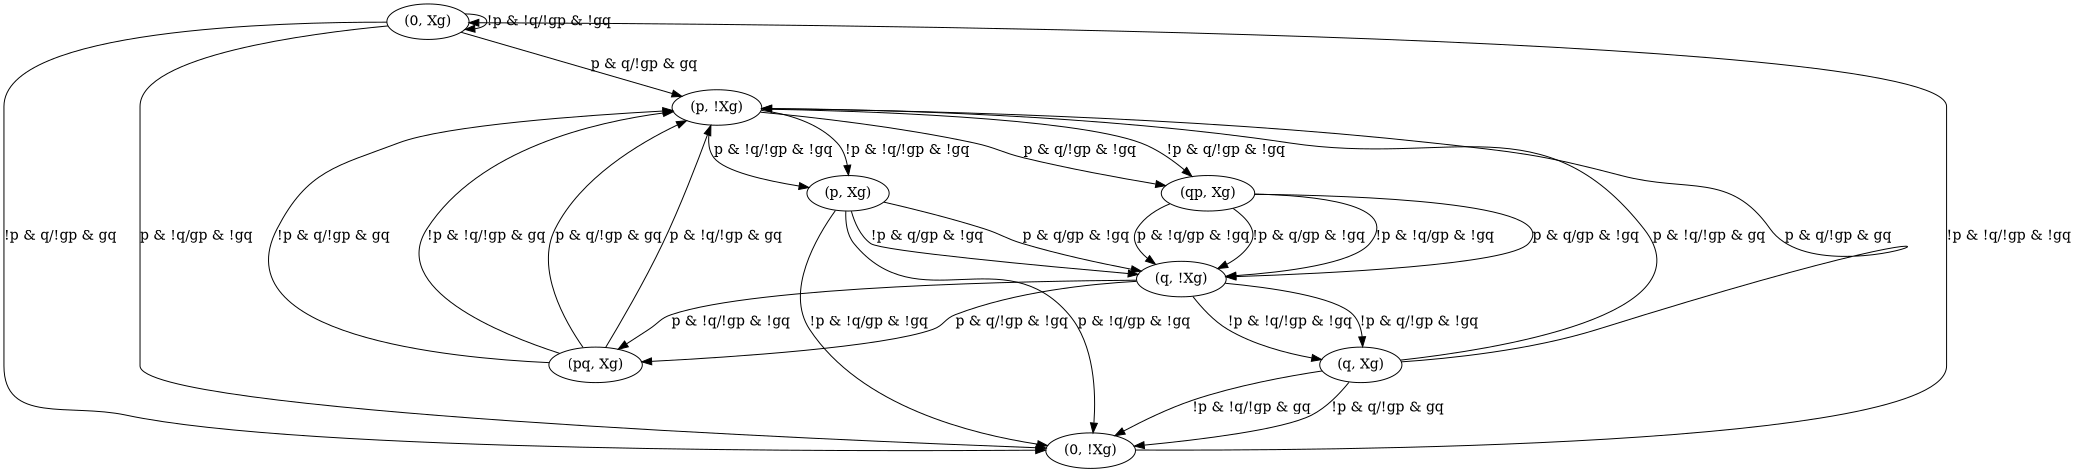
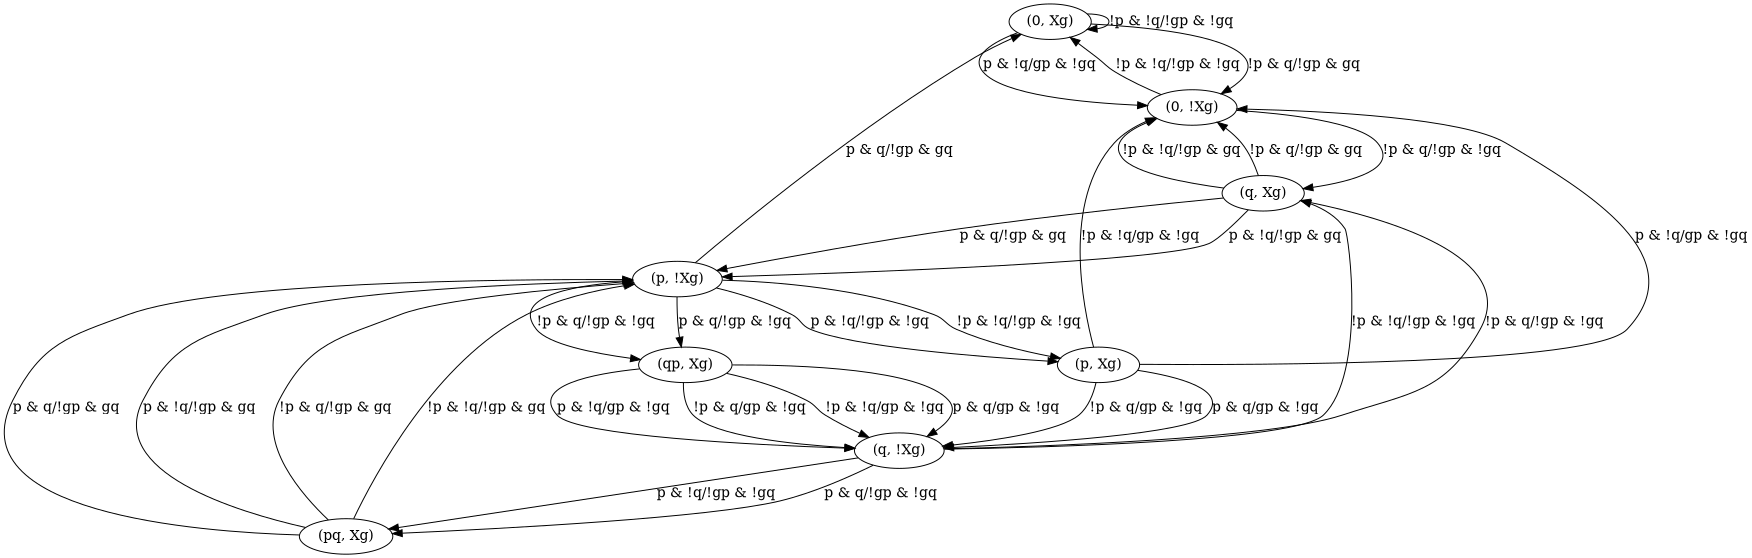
edge "(0, Xg)" -> "(p, !Xg)": reversed
edge "(0, !Xg)" -> "(q, Xg)": added, label "!p & q/!gp & !gq"
